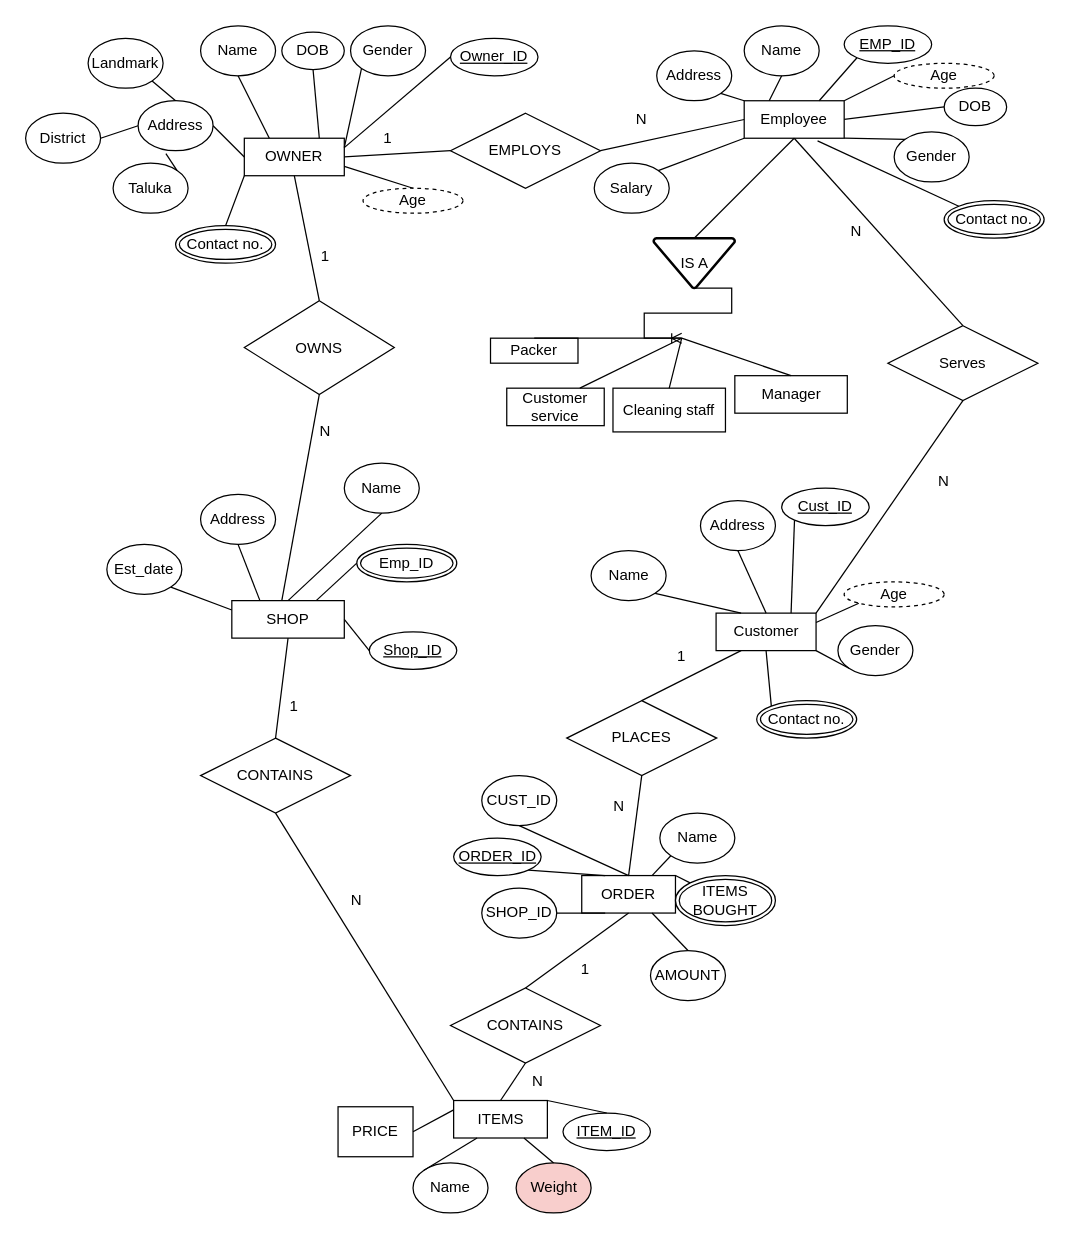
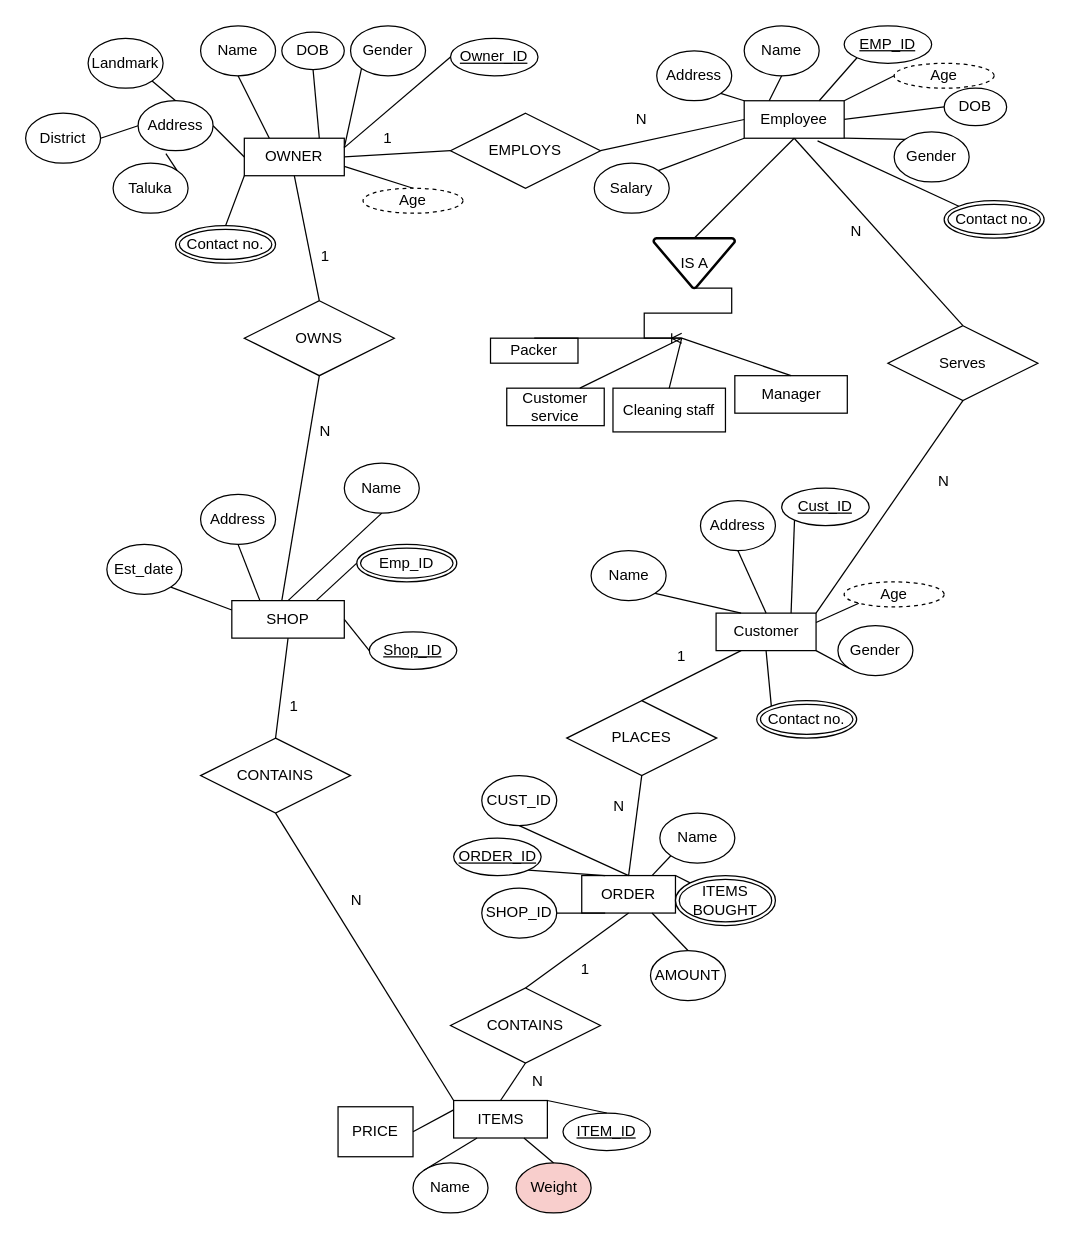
node "OWNS": size 150x94 -> 150x75
